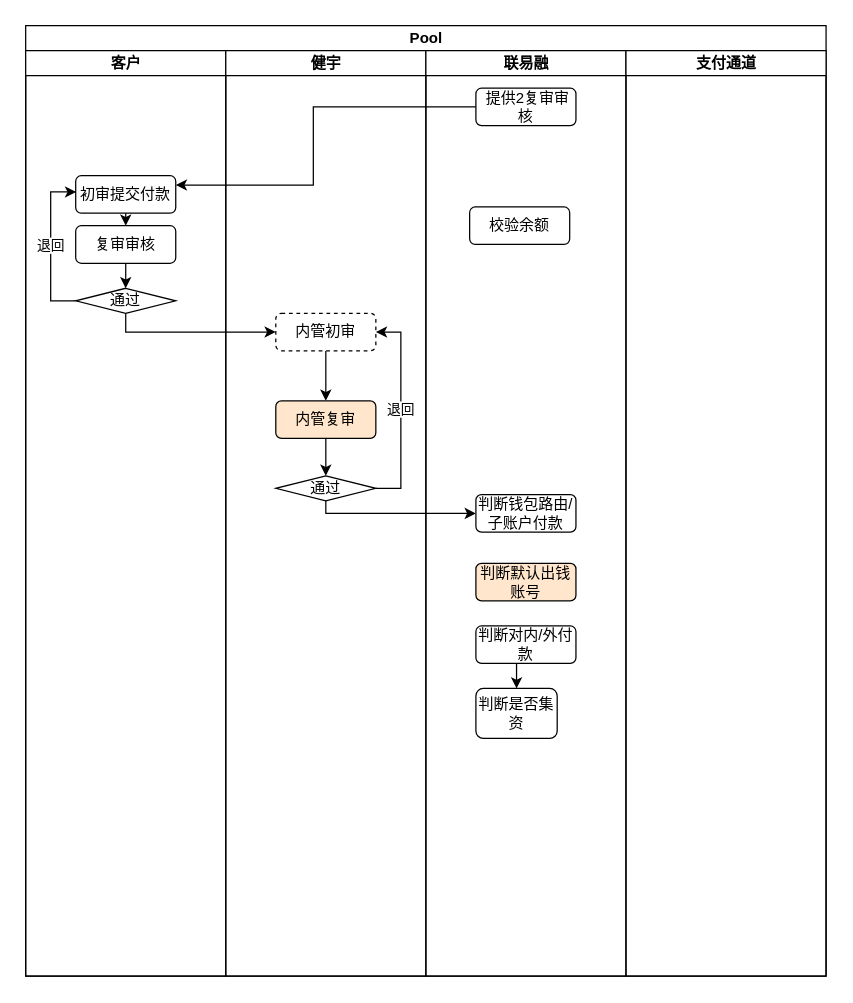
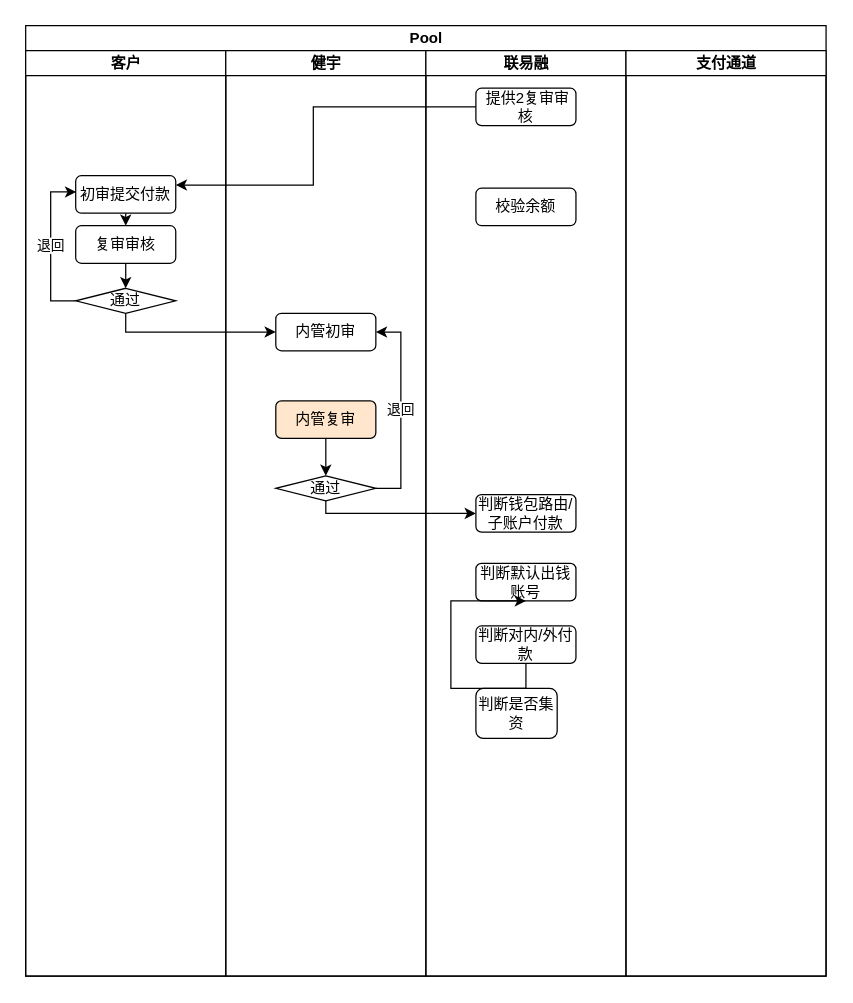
node "校验余额": moved (519, 226) -> (526, 207)
node "内管初审": style dashed -> solid
edge "内管初审" -> "内管复审": removed
node "判断默认出钱账号": fillcolor #ffe6cc -> #ffffff
edge "判断对内/外付款" -> "判断是否集资": now "判断对内/外付款" -> "判断默认出钱账号"
